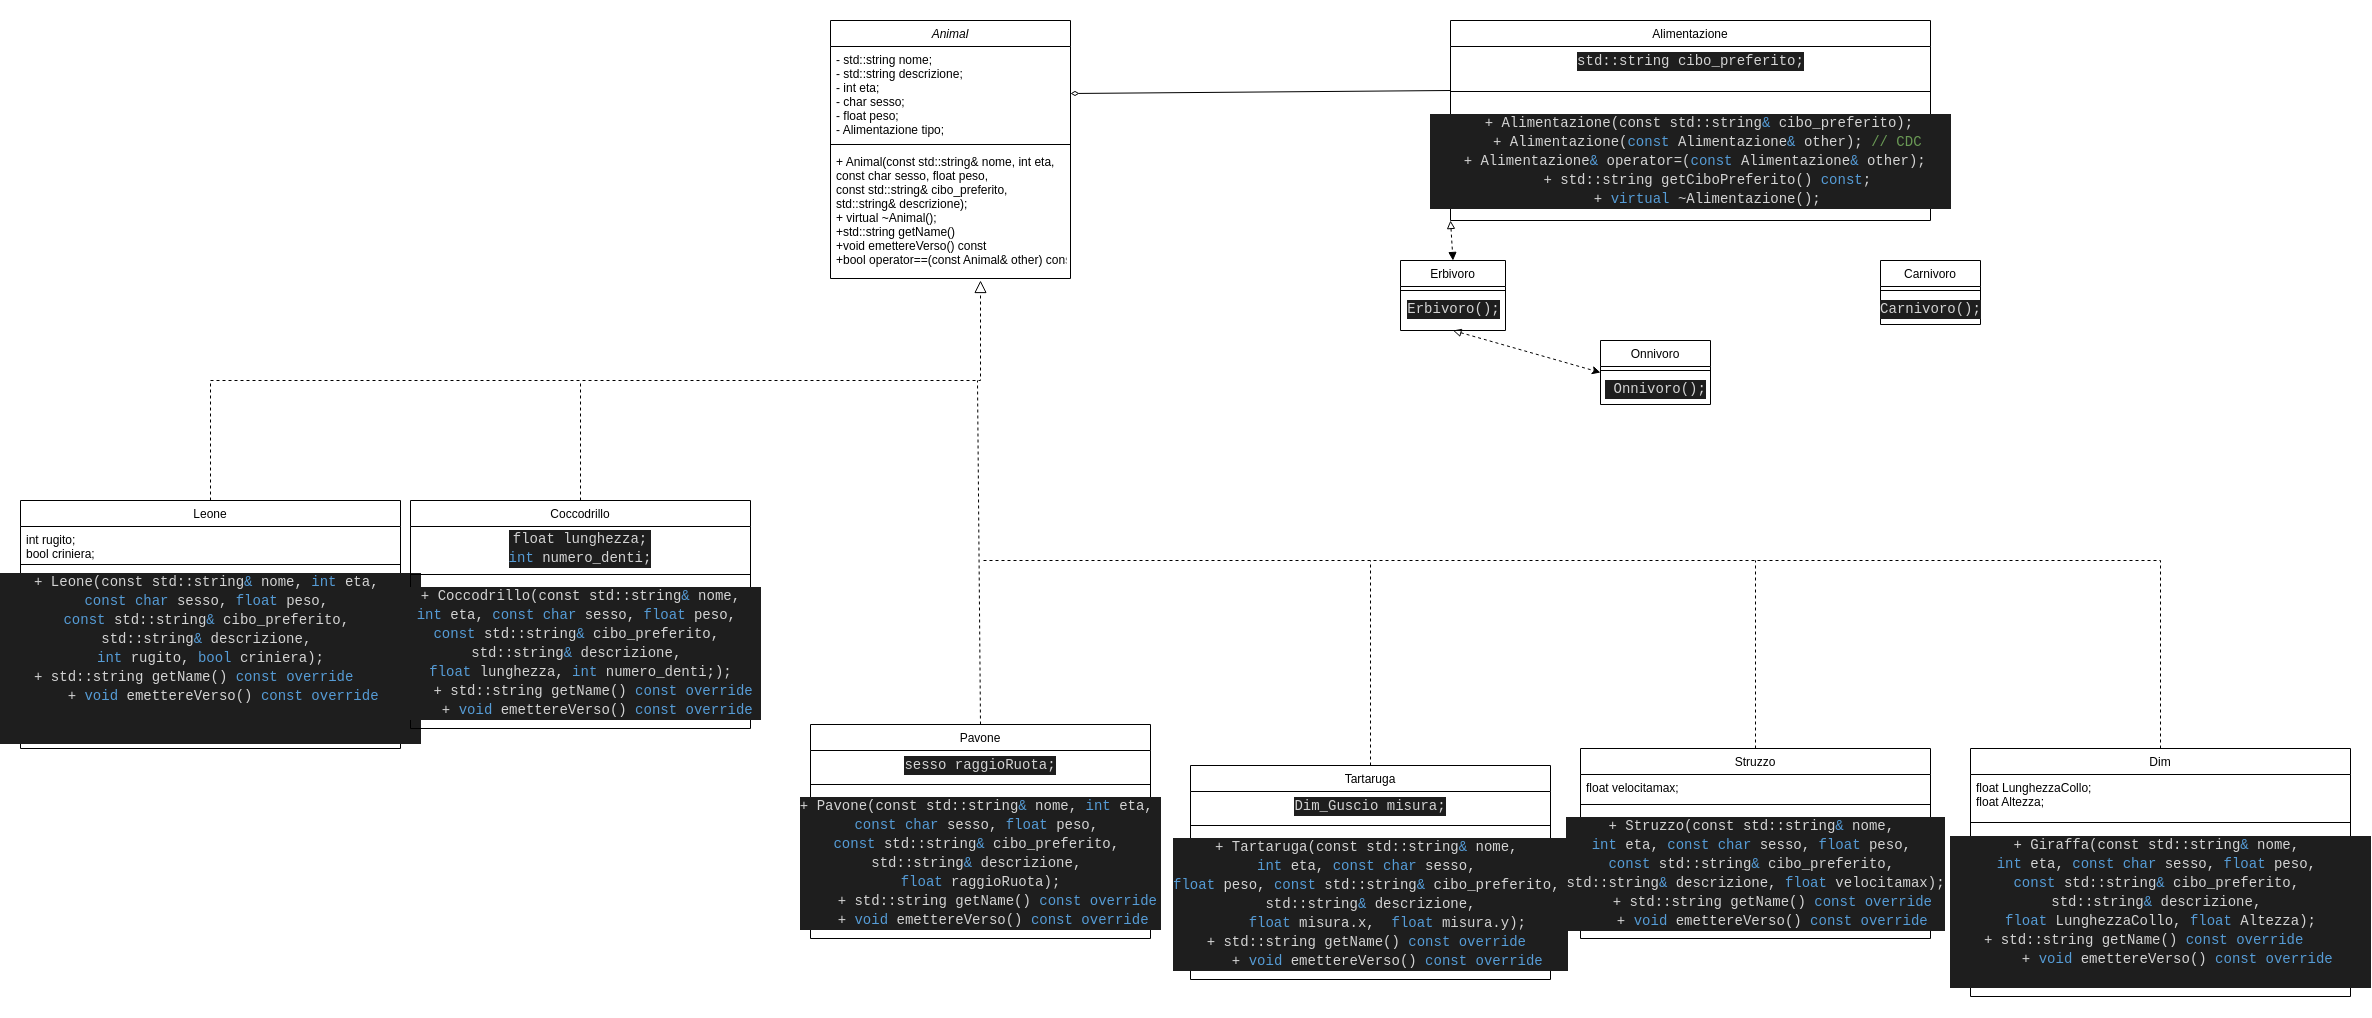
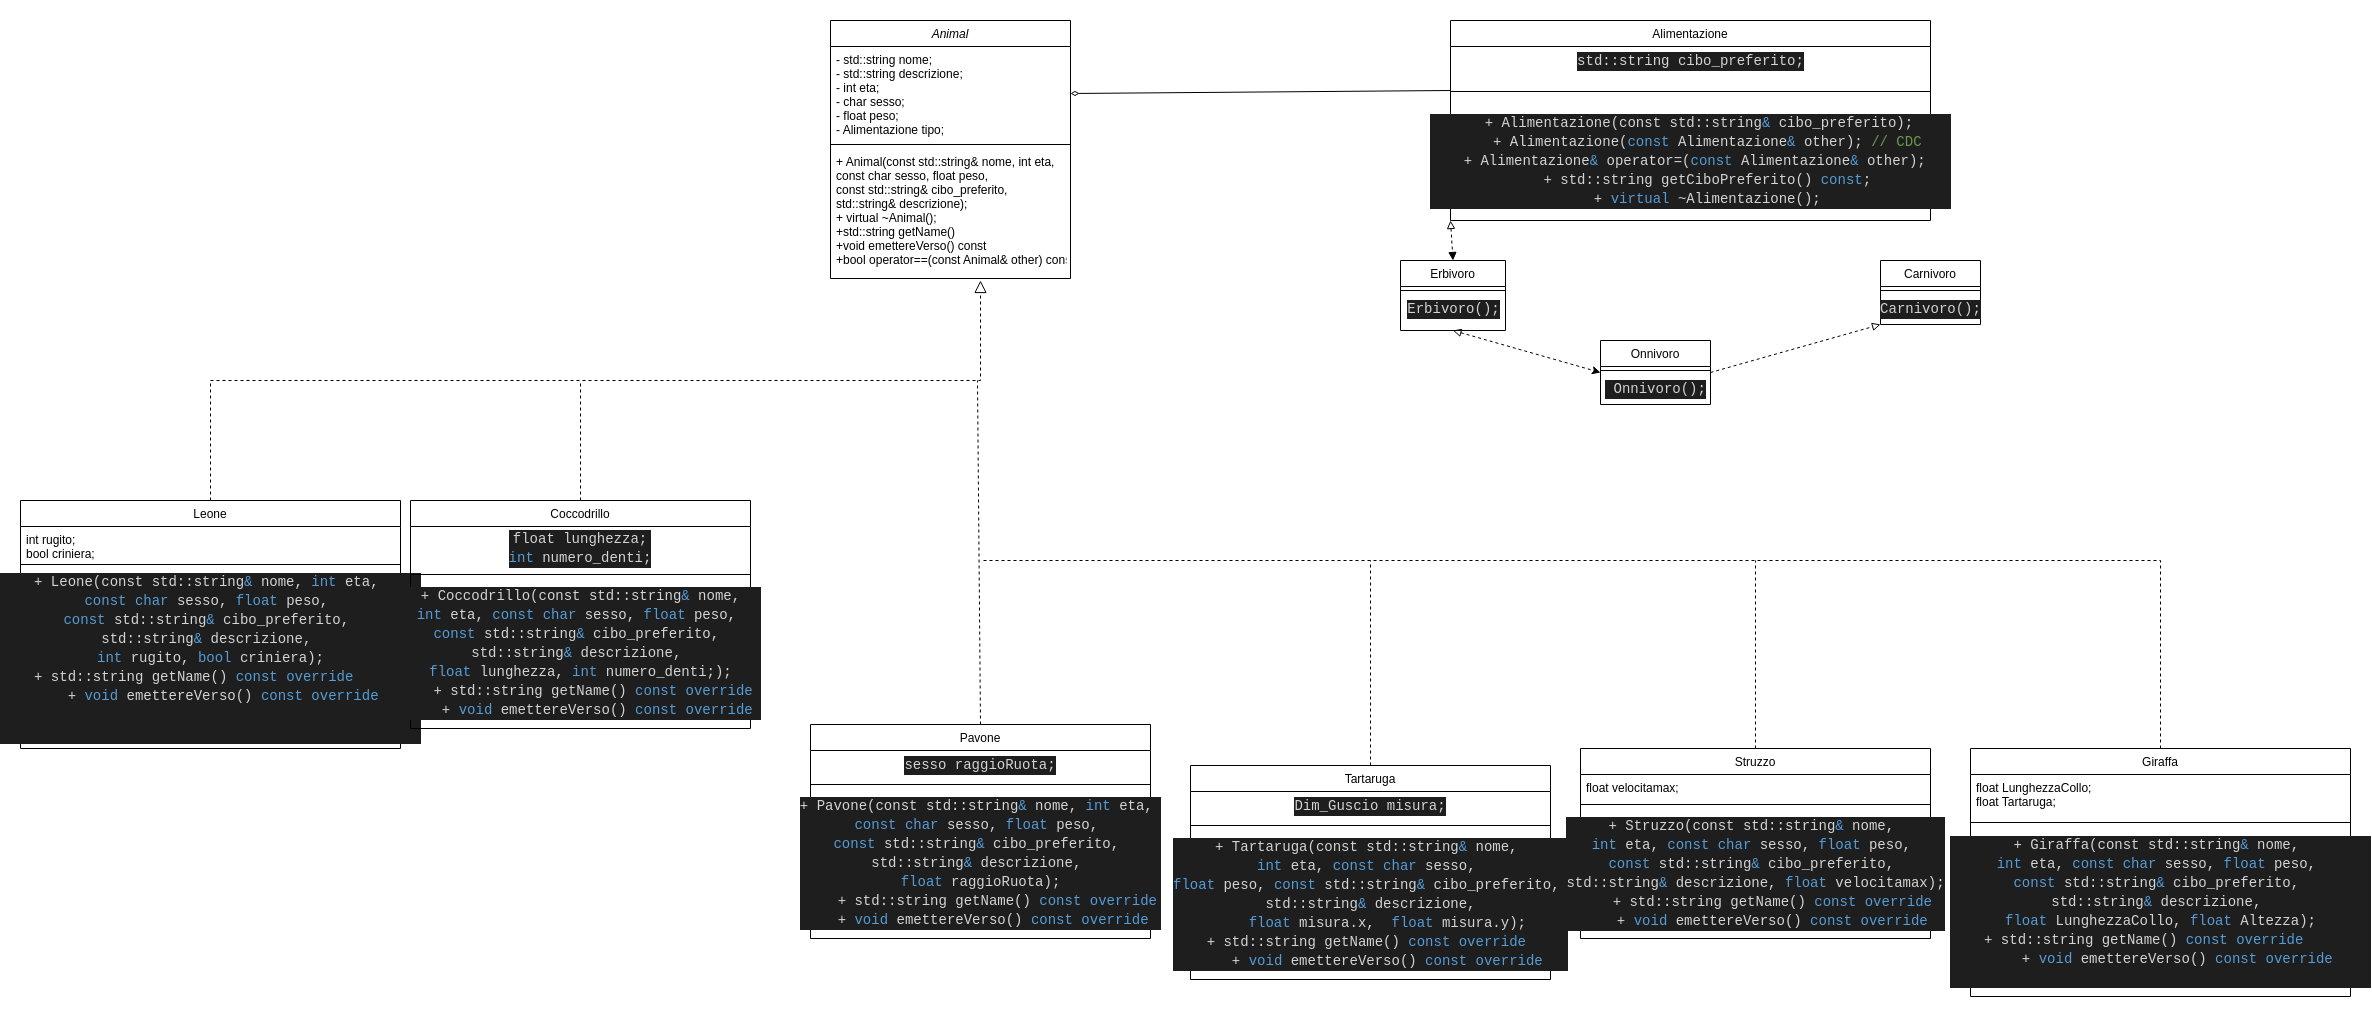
edge "Onnivoro" -> "Carnivoro": added
node "Dim": label "Dim" -> "Giraffa"
node "float LunghezzaCollo; float Altezza;": label "float LunghezzaCollo; float Altezza;" -> "float LunghezzaCollo; float Tartaruga;"
